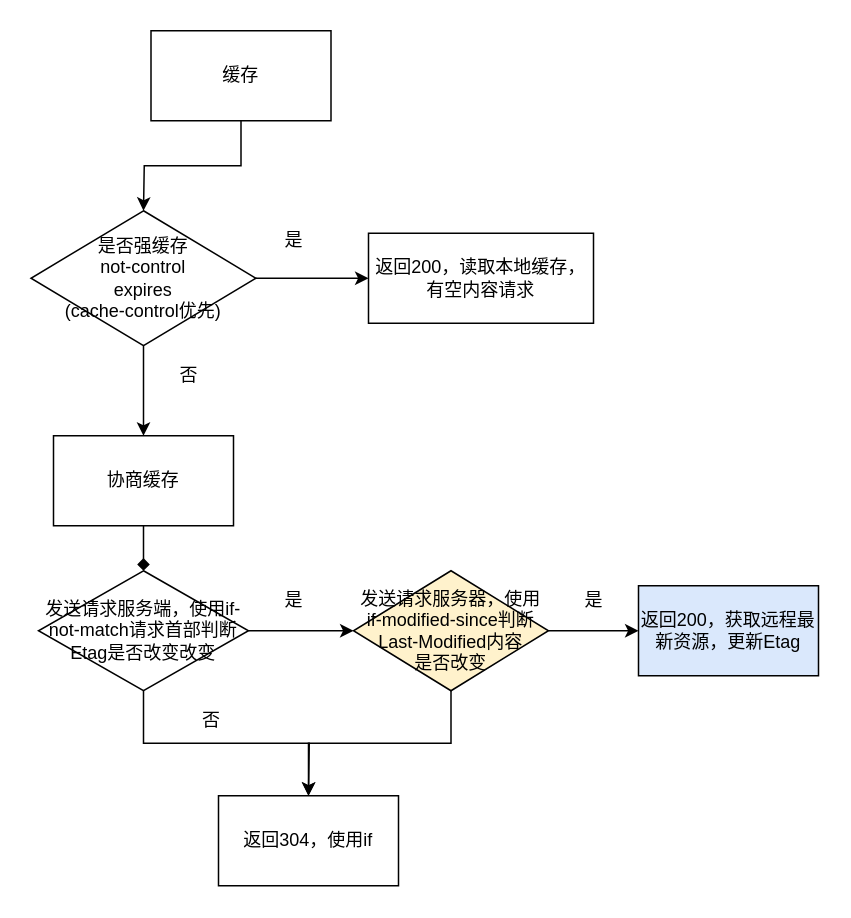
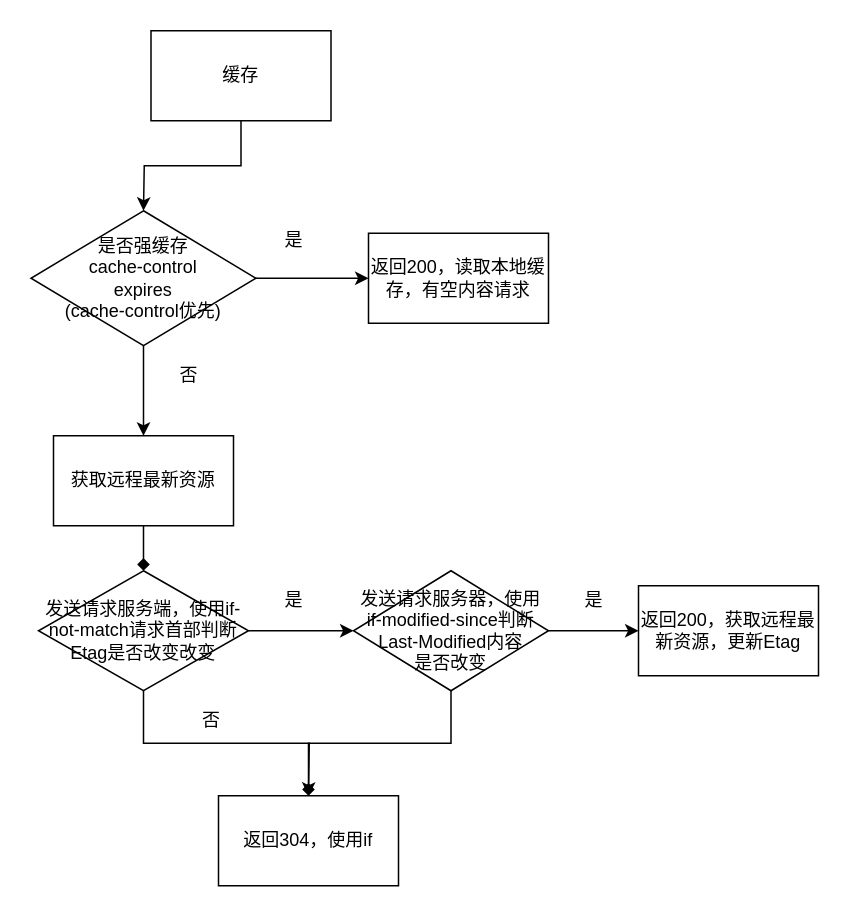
node "是否强缓存 not-control expires (cache-control优先)": label "是否强缓存 not-control expires (cache-control优先)" -> "是否强缓存 cache-control expires (cache-control优先)"
node "返回200，读取本地缓存，有空内容请求": size 225x90 -> 180x90
node "协商缓存": label "协商缓存" -> "获取远程最新资源"
node "发送请求服务器，使用if-modified-since判断Last-Modified内容 是否改变": fillcolor #fff2cc -> #ffffff
node "返回200，获取远程最新资源，更新Etag": fillcolor #dae8fc -> #ffffff
edge "发送请求服务器，使用if-modified-since判断Last-Modified内容 是否改变" -> "返回304，使用if": arrowhead classic -> diamond
